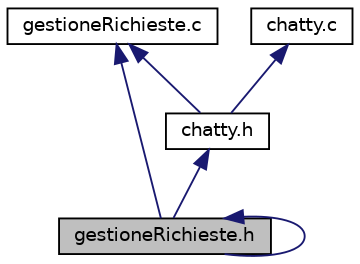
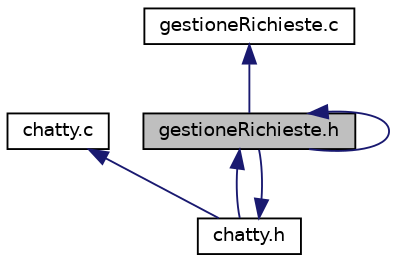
edge "chatty.h" -> "gestioneRichieste.c": now "chatty.h" -> "gestioneRichieste.h"
